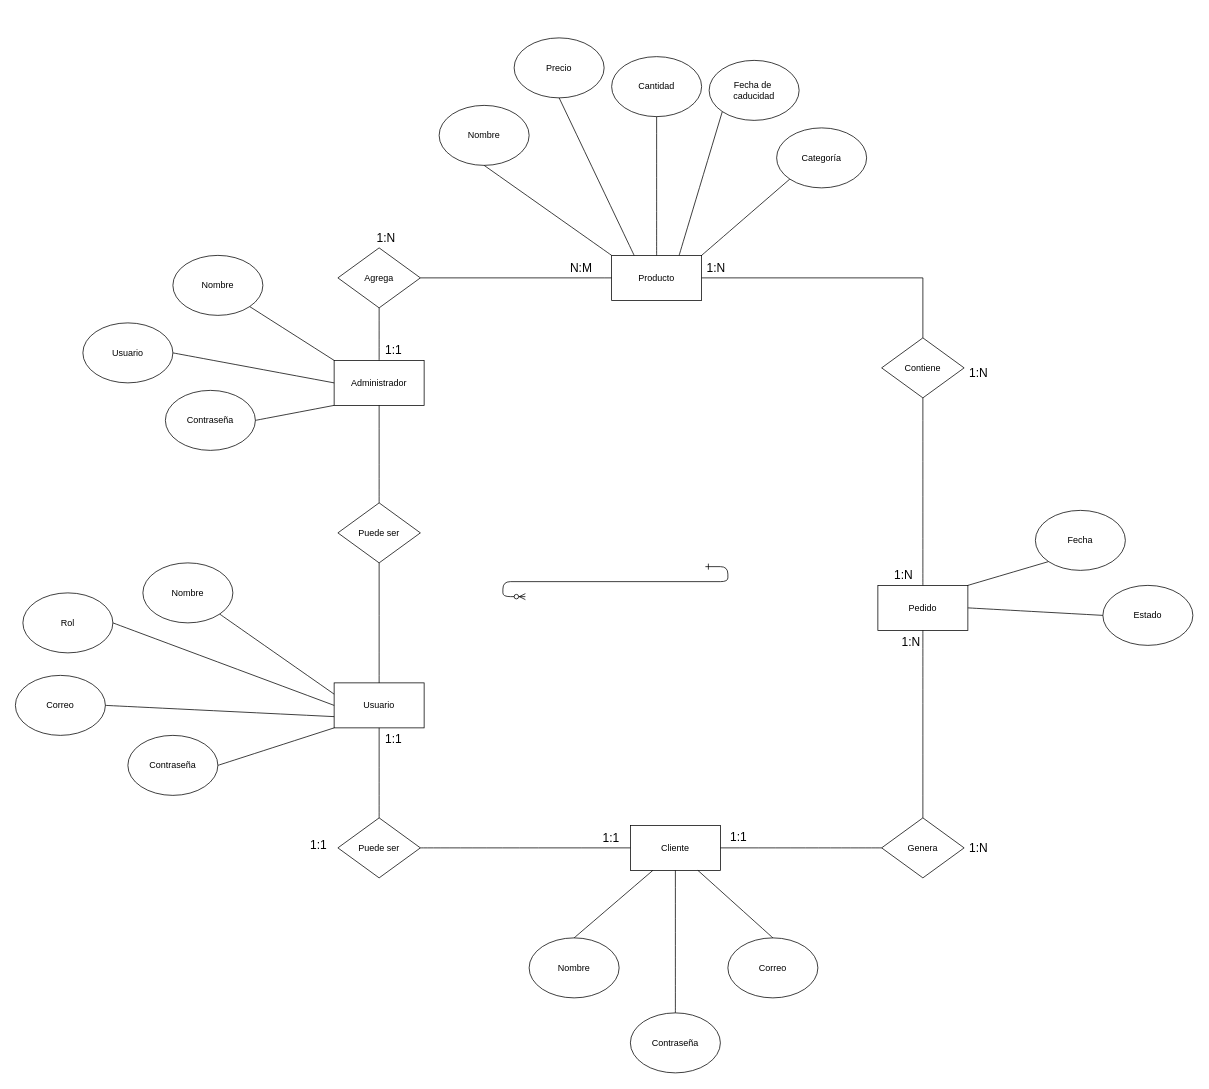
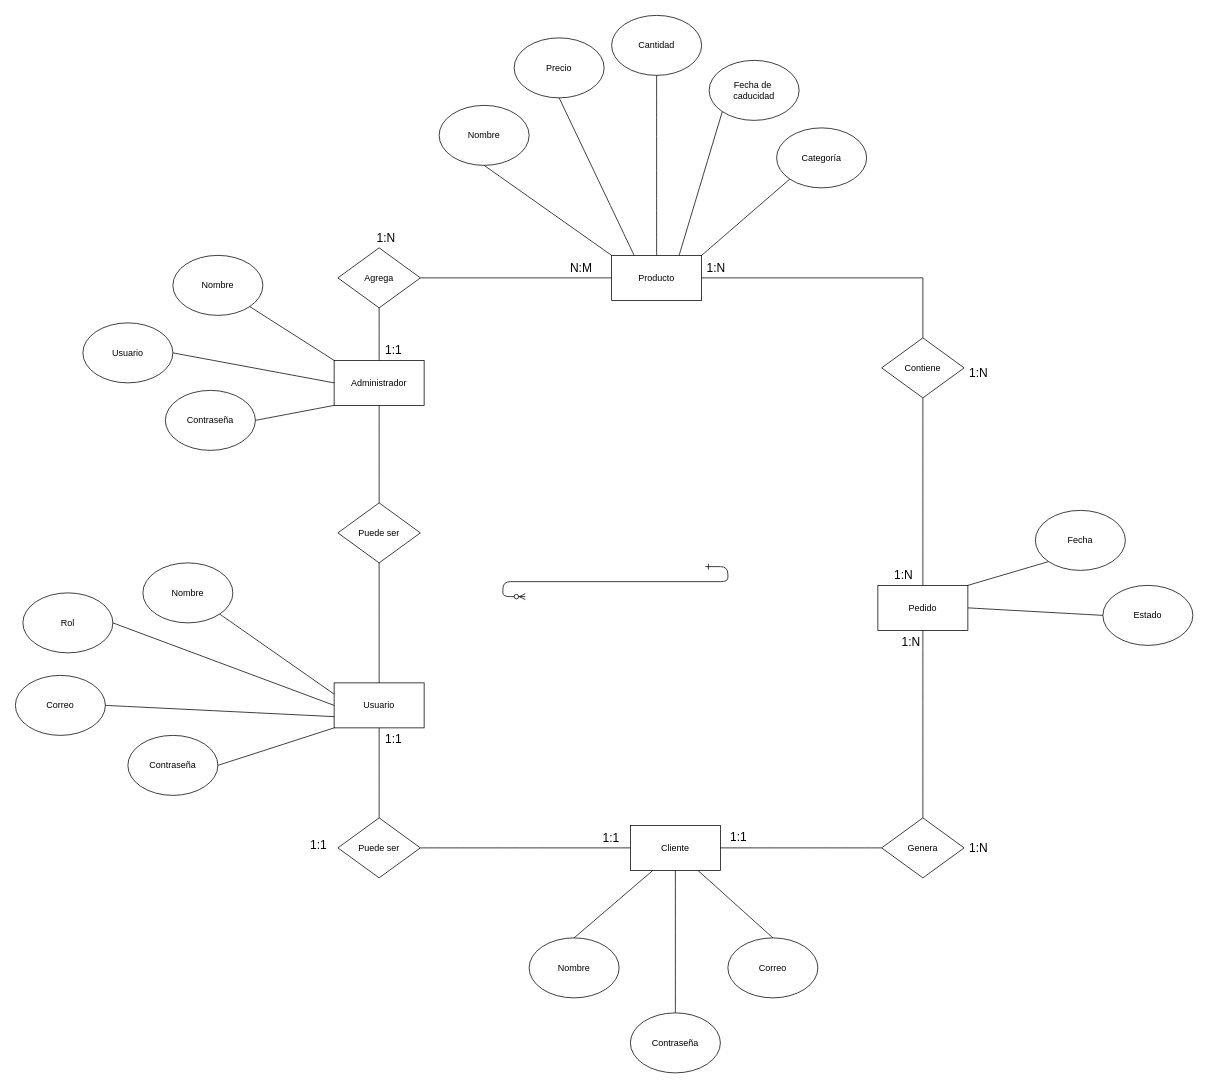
node "Cantidad": moved (657, 87) -> (657, 45)
